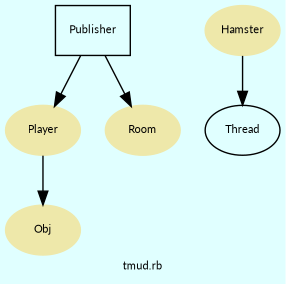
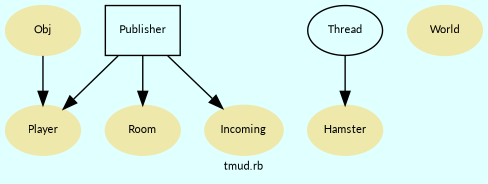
node "World": added
edge "Hamster" -> "Thread": reversed
node "Incoming": added
edge "Player" -> "Obj": reversed
